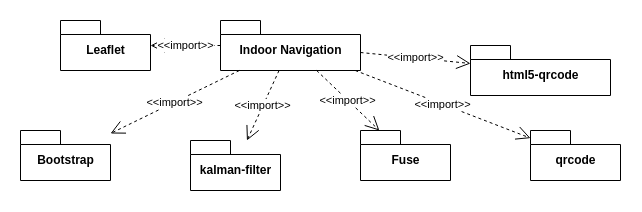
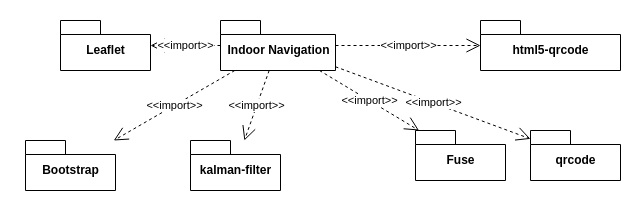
node "Indoor Navigation": size 140x50 -> 115x50
node "html5-qrcode": moved (541, 71) -> (551, 46)
node "Bootstrap": moved (66, 156) -> (71, 166)
node "Fuse": moved (406, 156) -> (461, 156)
